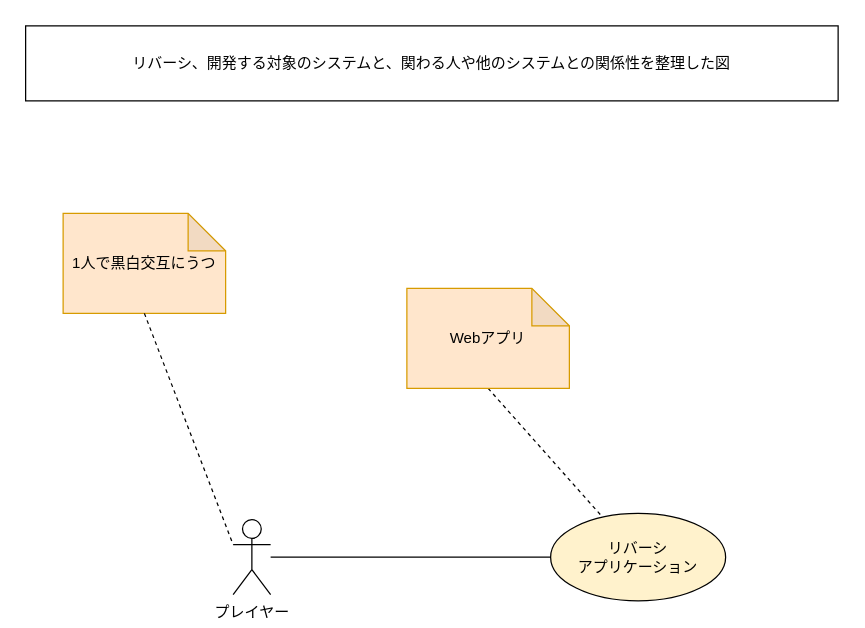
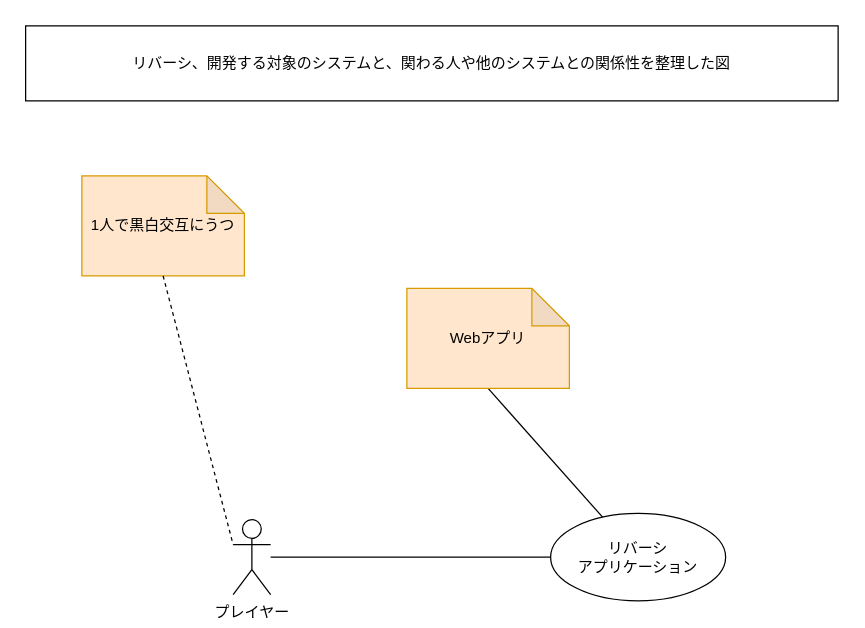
node "1人で黒白交互にうつ": moved (144, 263) -> (163, 226)
edge "Webアプリ" -- "リバーシ アプリケーション": style dashed -> solid
node "リバーシ アプリケーション": fillcolor #fff2cc -> #ffffff
